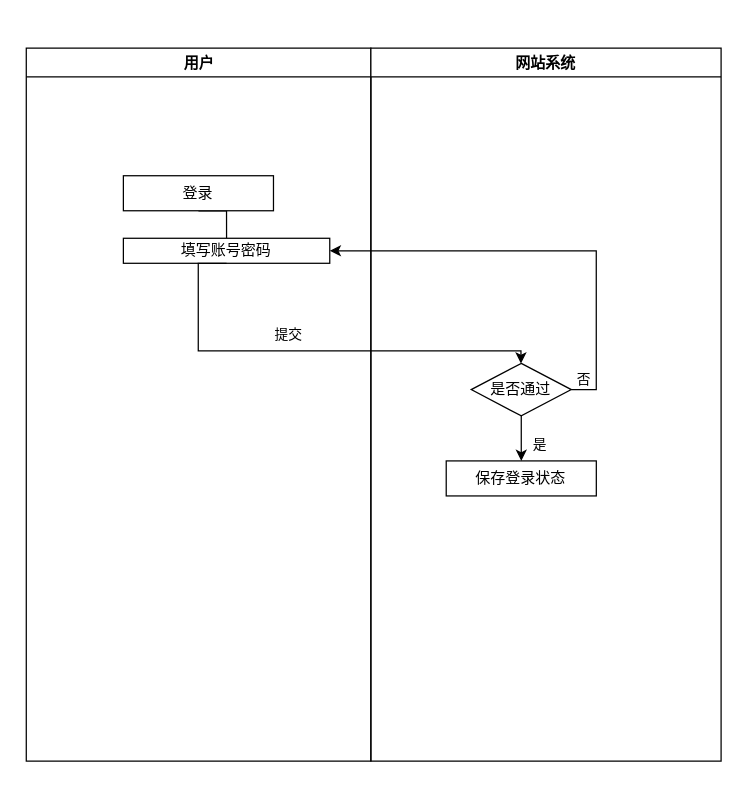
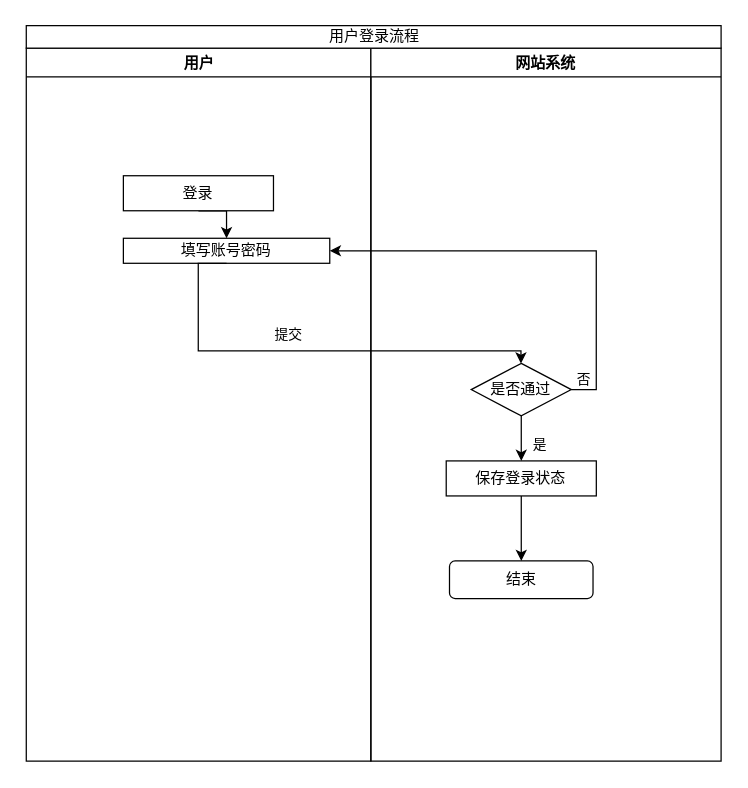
node "用户登录流程": added
edge "登录" -- "填写账号密码": arrowhead none -> classic
edge "保存登录状态" -> "结束": added
node "结束": added
